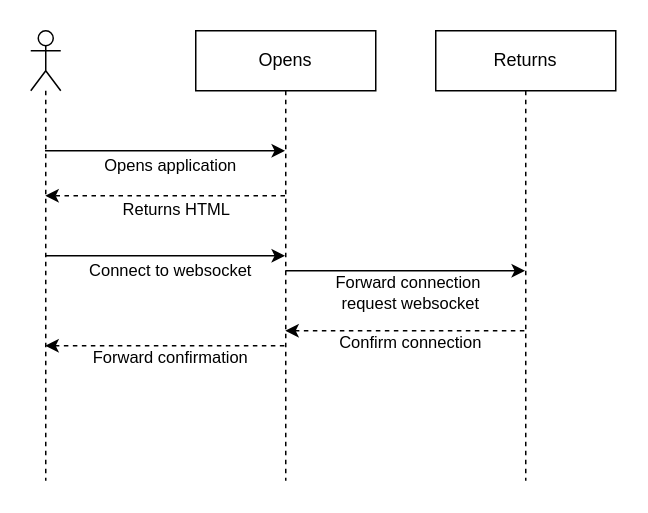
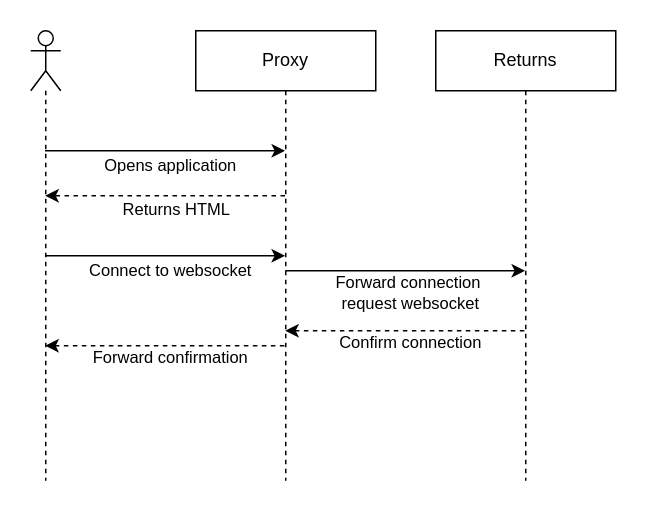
node "Opens": label "Opens" -> "Proxy"
